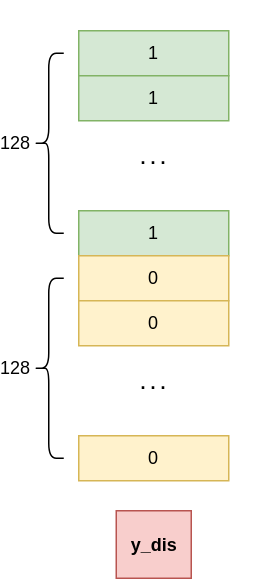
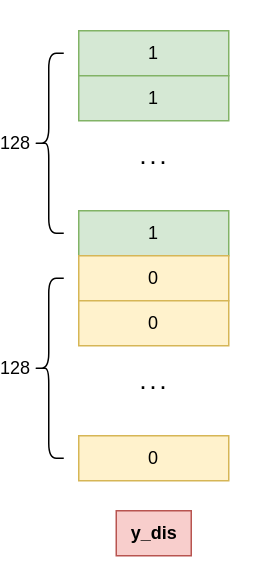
node "y_dis": size 75x68 -> 75x45
